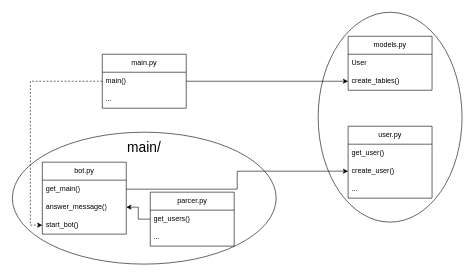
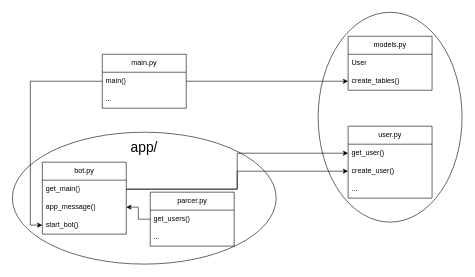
edge "main()" -> "start_bot()": style dashed -> solid
node "main/": label "main/" -> "app/"
edge "get_main()" -> "get_user()": added
node "answer_message()": label "answer_message()" -> "app_message()"
